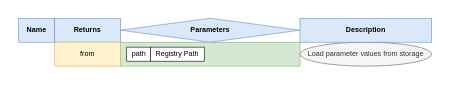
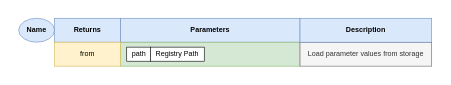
node "Name": shape rectangle -> ellipse
node "Parameters": shape diamond -> rectangle
node "Load parameter values from storage": shape ellipse -> rectangle
